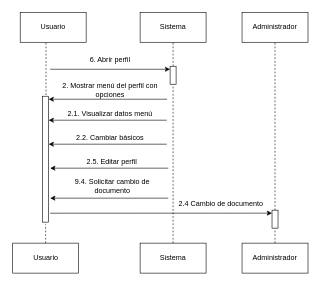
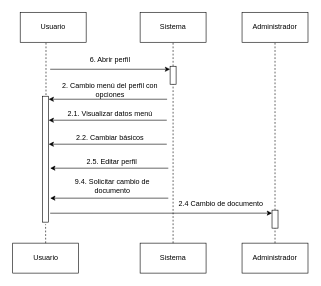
node "2. Mostrar menú del perfil con opciones": label "2. Mostrar menú del perfil con opciones" -> "2. Cambio menú del perfil con opciones"
